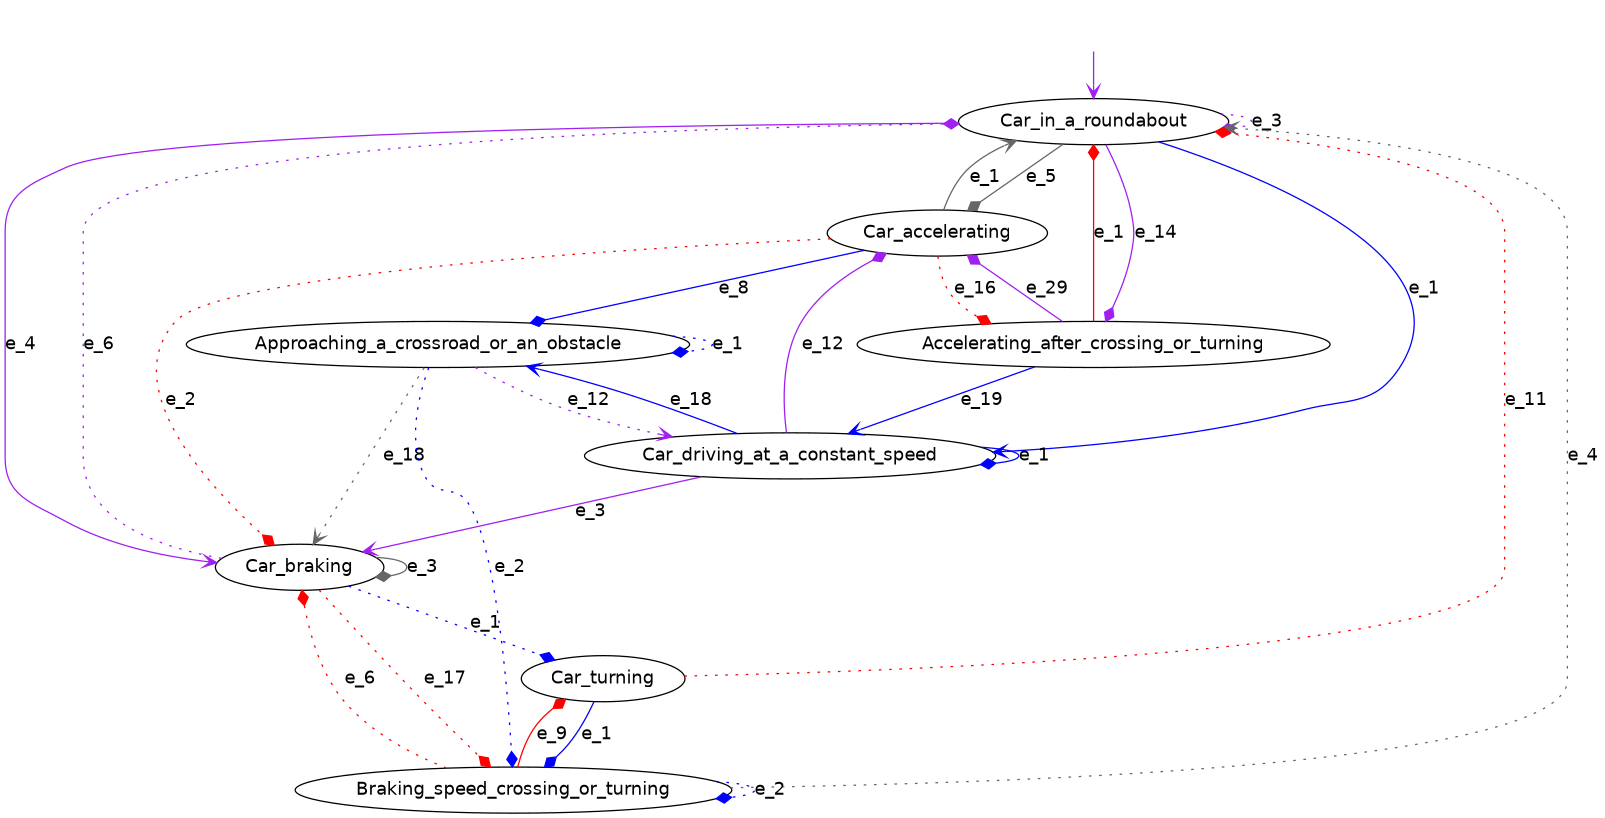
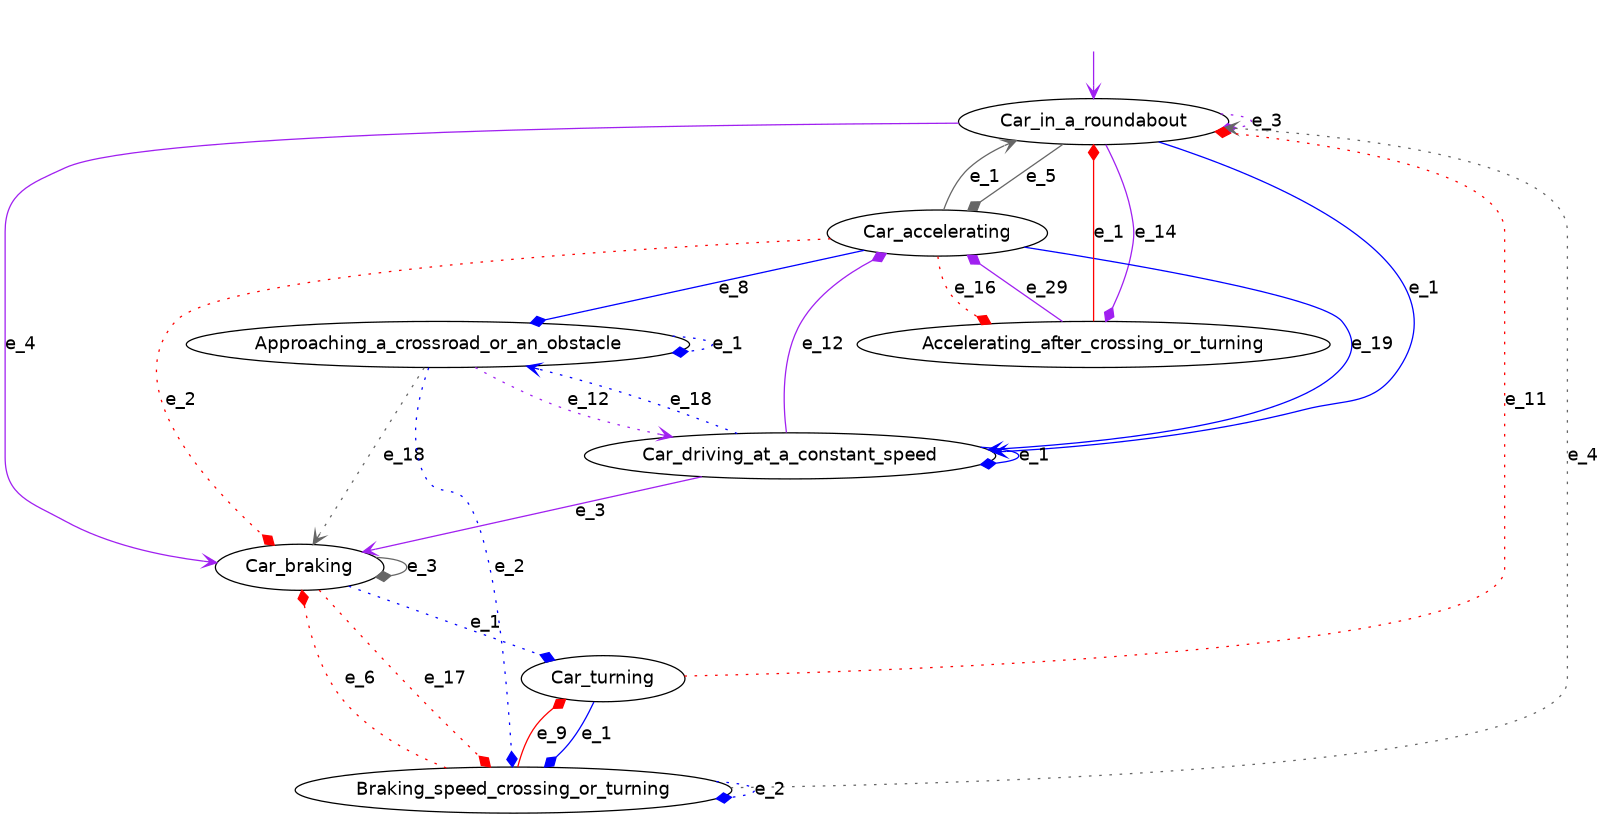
edge "Car_braking" -> "Car_in_a_roundabout": removed, label "e_6"
edge "Car_driving_at_a_constant_speed" -> "Approaching_a_crossroad_or_an_obstacle": style solid -> dotted
edge "Accelerating_after_crossing_or_turning" -> "Car_driving_at_a_constant_speed": now "Car_accelerating" -> "Car_driving_at_a_constant_speed"
